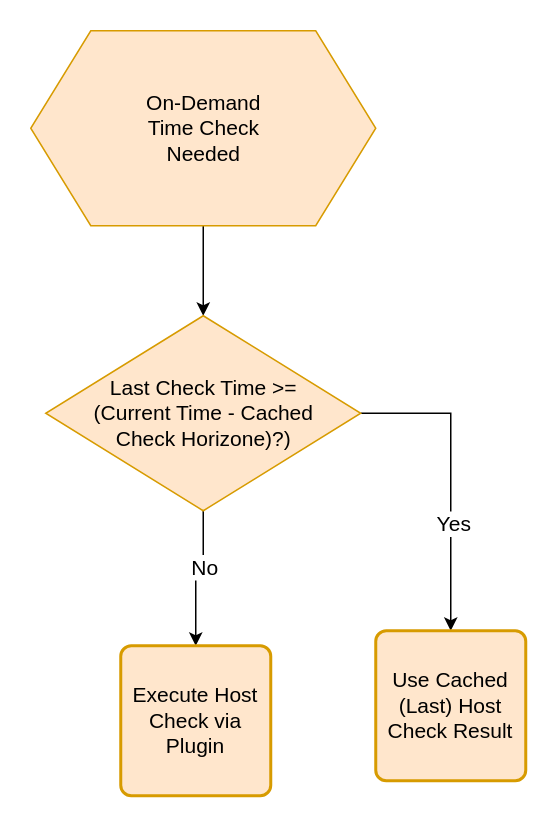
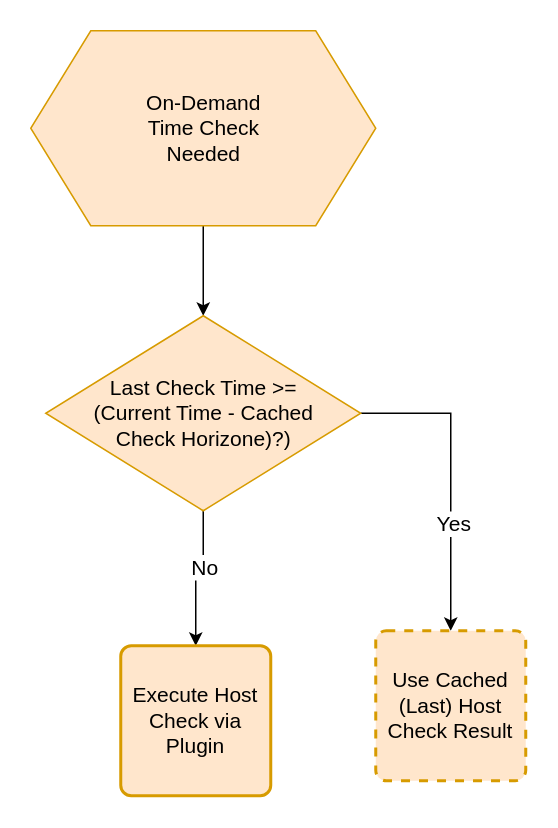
node "Use Cached (Last) Host Check Result": style solid -> dashed
